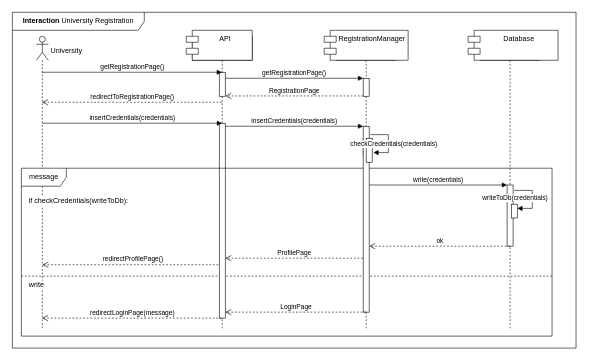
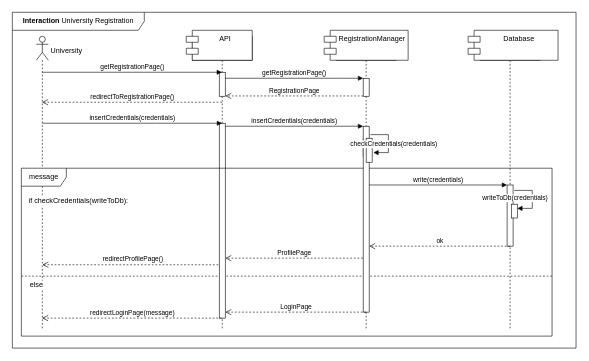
node "write": label "write" -> "else"
